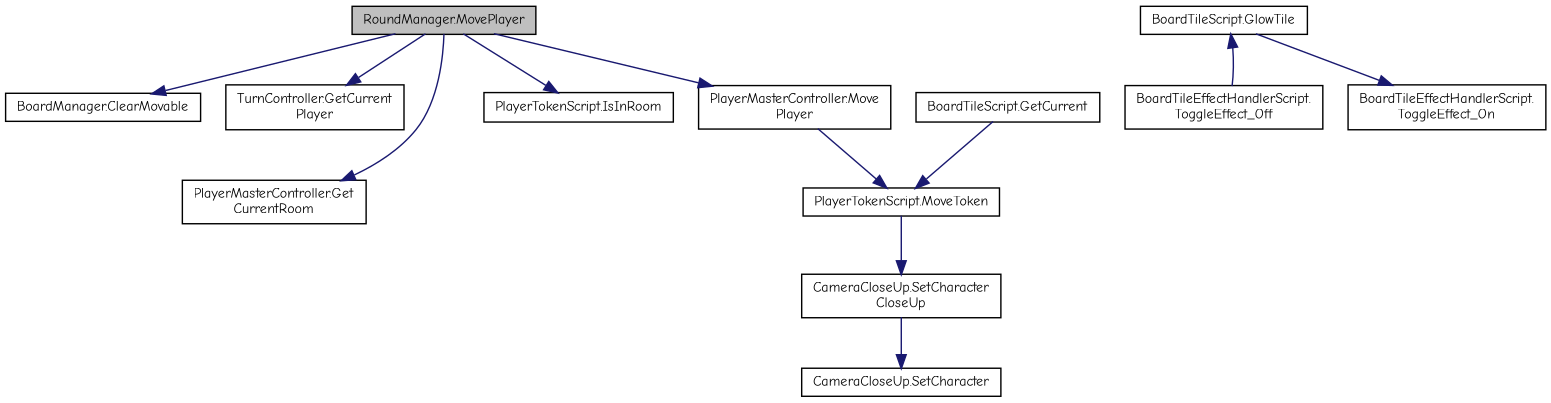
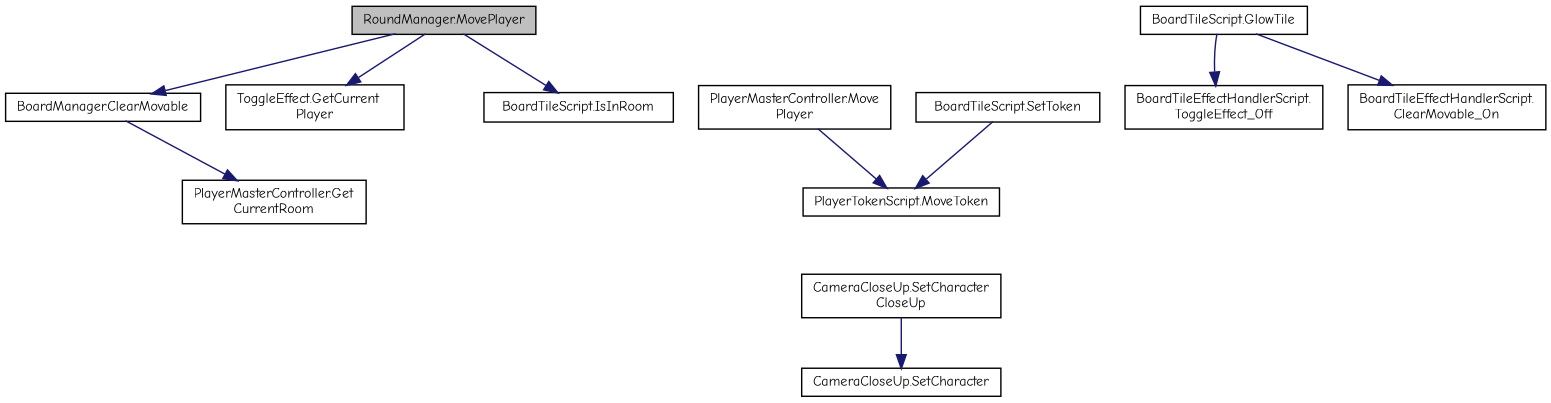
edge "RoundManager.MovePlayer" -> "PlayerMasterController.Move Player": removed
edge "BoardTileEffectHandlerScript. ToggleEffect_Off" -> "BoardTileScript.GlowTile": reversed
node "TurnController.GetCurrent Player": label "TurnController.GetCurrent Player" -> "ToggleEffect.GetCurrent Player"
node "PlayerTokenScript.IsInRoom": label "PlayerTokenScript.IsInRoom" -> "BoardTileScript.IsInRoom"
node "BoardTileScript.GetCurrent": label "BoardTileScript.GetCurrent" -> "BoardTileScript.SetToken"
node "BoardTileEffectHandlerScript. ToggleEffect_On": label "BoardTileEffectHandlerScript. ToggleEffect_On" -> "BoardTileEffectHandlerScript. ClearMovable_On"
edge "RoundManager.MovePlayer" -> "PlayerMasterController.Get CurrentRoom": now "BoardManager.ClearMovable" -> "PlayerMasterController.Get CurrentRoom"
edge "PlayerTokenScript.MoveToken" -> "CameraCloseUp.SetCharacter CloseUp": removed
